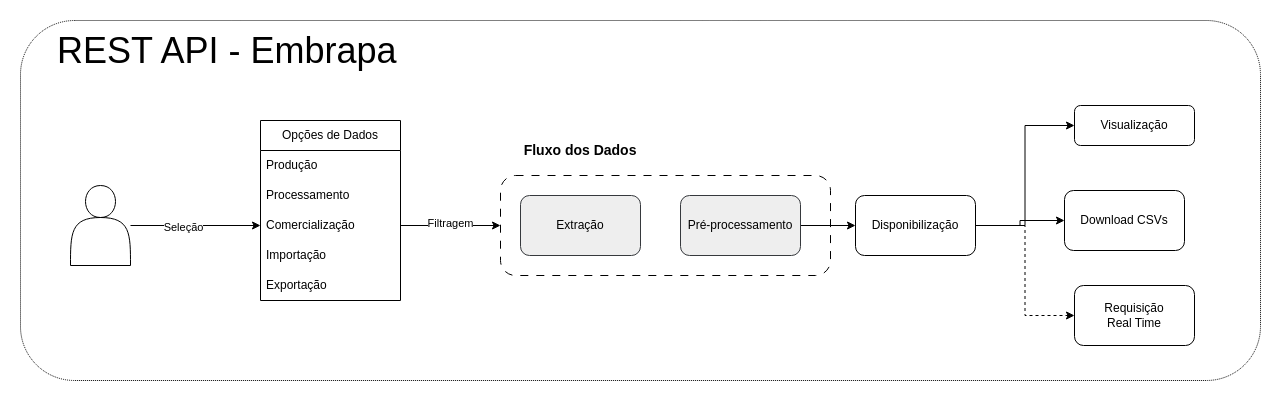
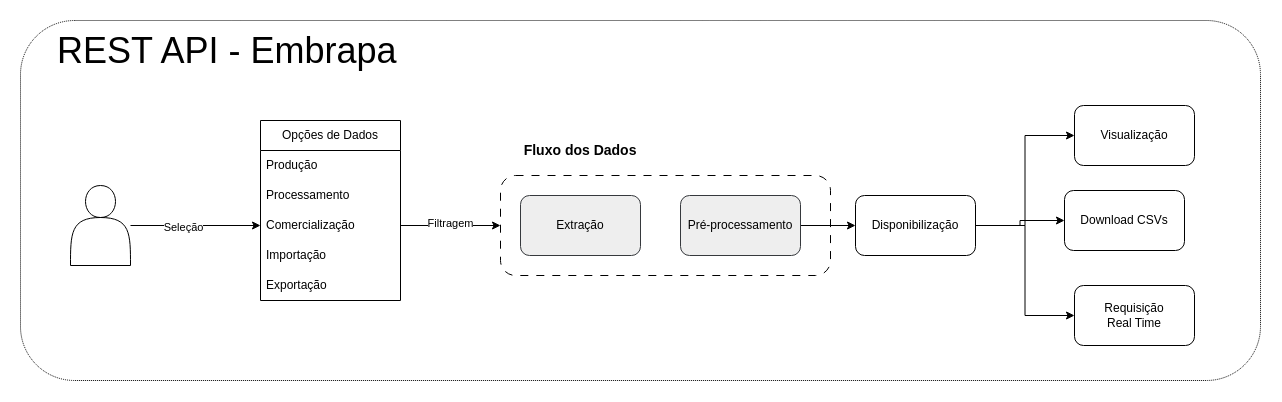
node "Visualização": size 120x40 -> 120x60
edge "Disponibilização" -> "Requisição Real Time": style dashed -> solid
